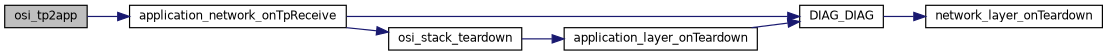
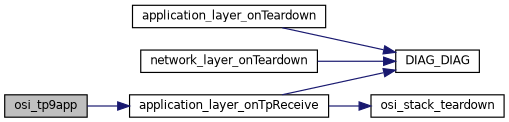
node "osi_tp2app": label "osi_tp2app" -> "osi_tp9app"
node "application_network_onTpReceive": label "application_network_onTpReceive" -> "application_layer_onTpReceive"
edge "DIAG_DIAG" -> "network_layer_onTeardown": reversed
edge "osi_stack_teardown" -> "application_layer_onTeardown": removed
